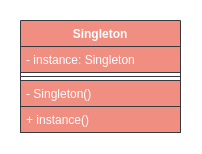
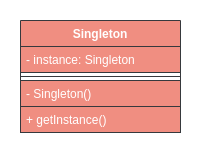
node "+ instance()": label "+ instance()" -> "+ getInstance()"
